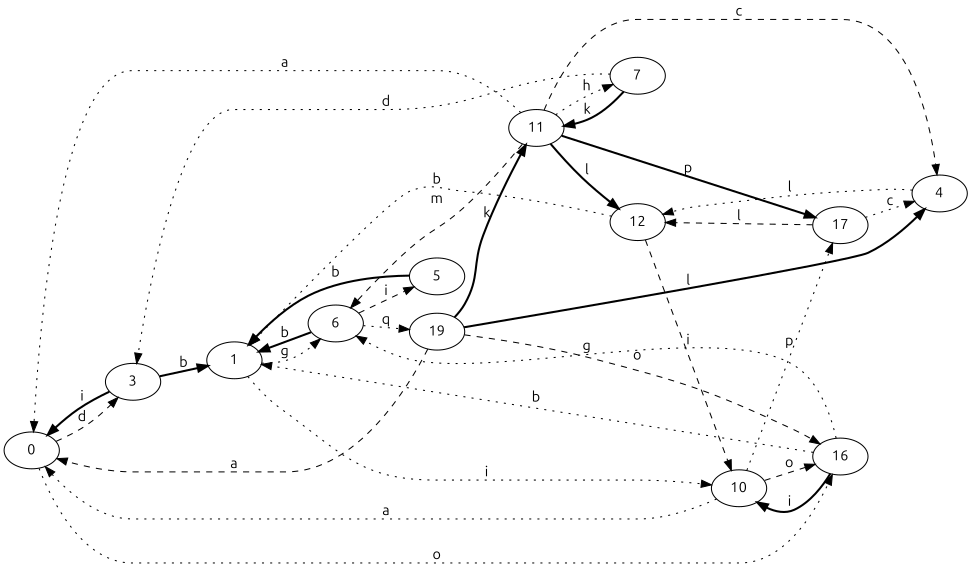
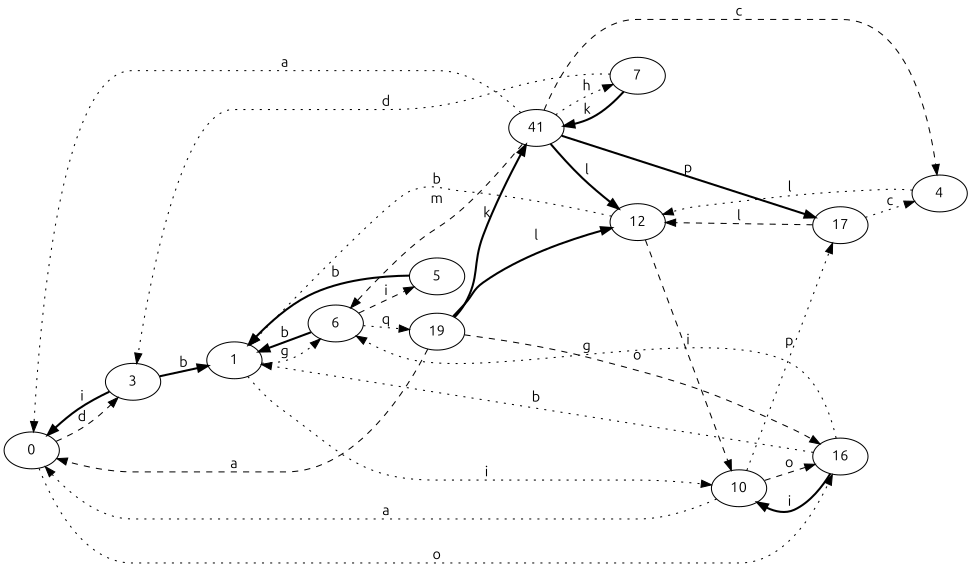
node "11": label "11" -> "41"
edge "19" -> "4": now "19" -> "12"
